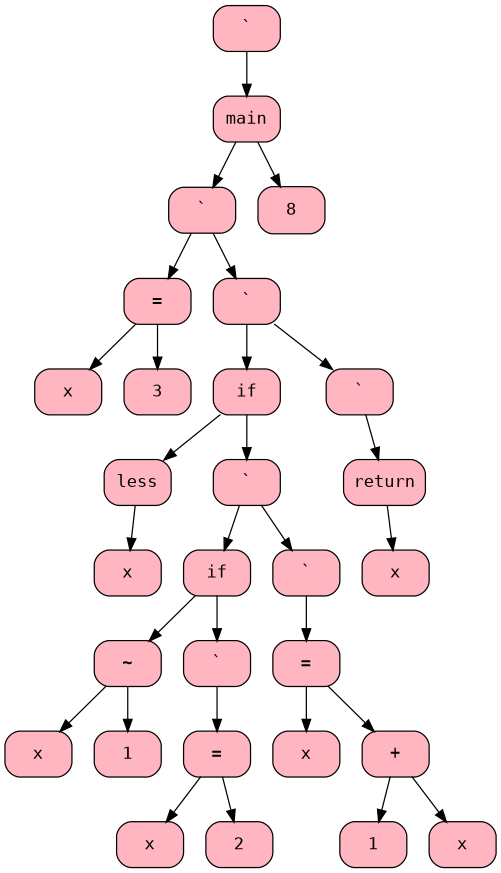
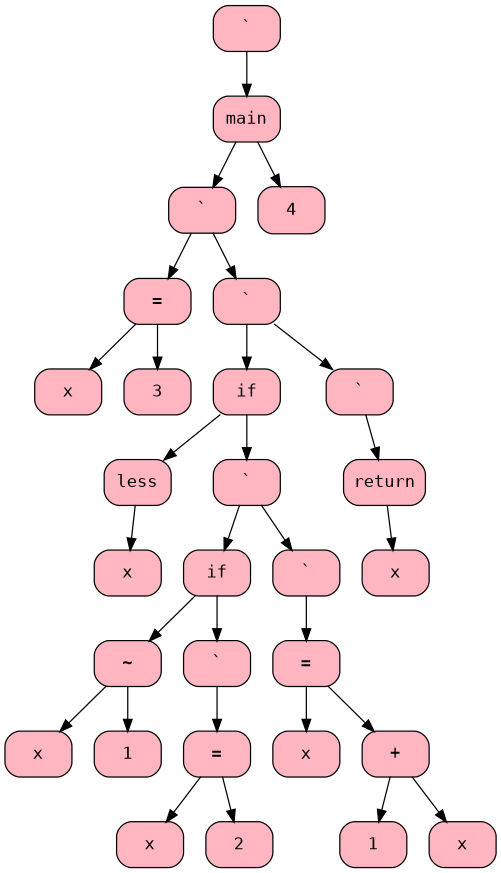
node "8": label "8" -> "4"
